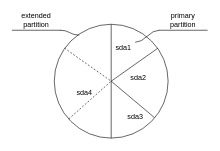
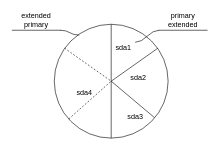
node "extended partition": label "extended partition" -> "extended primary"
node "primary partition": label "primary partition" -> "primary extended"
